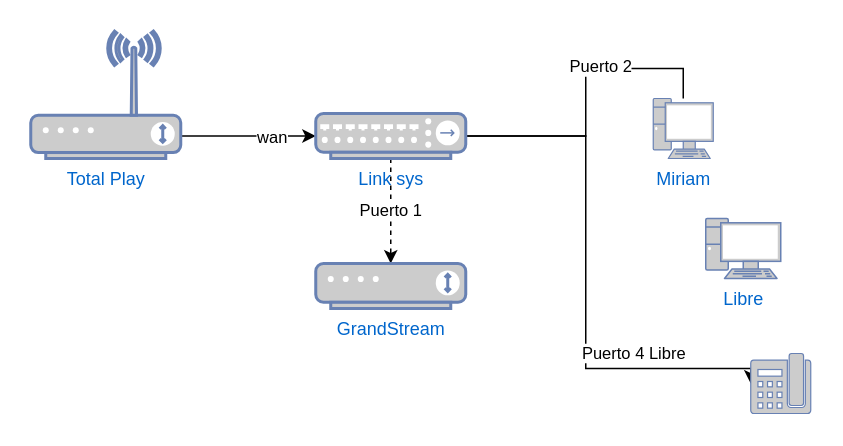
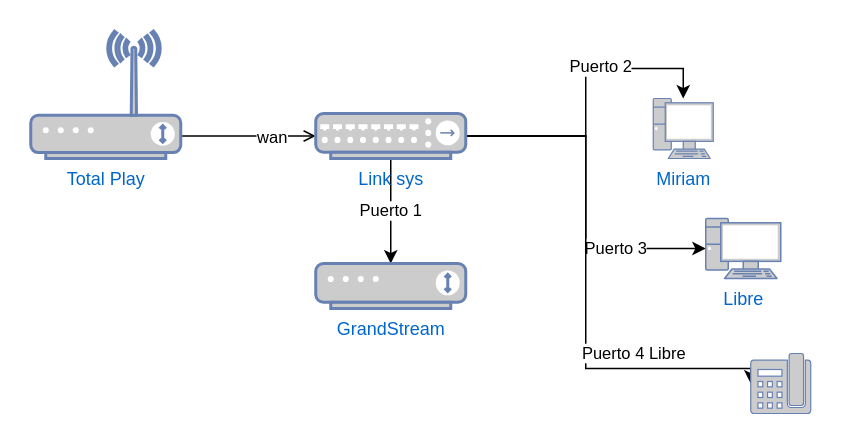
edge "Miriam" -- "Link sys": arrowhead none -> classic
edge "Total Play" -> "Link sys": arrowhead classic -> open
edge "Link sys" -> "GrandStream": style dashed -> solid
edge "Link sys" -> "Libre": added, label "Puerto 3"
